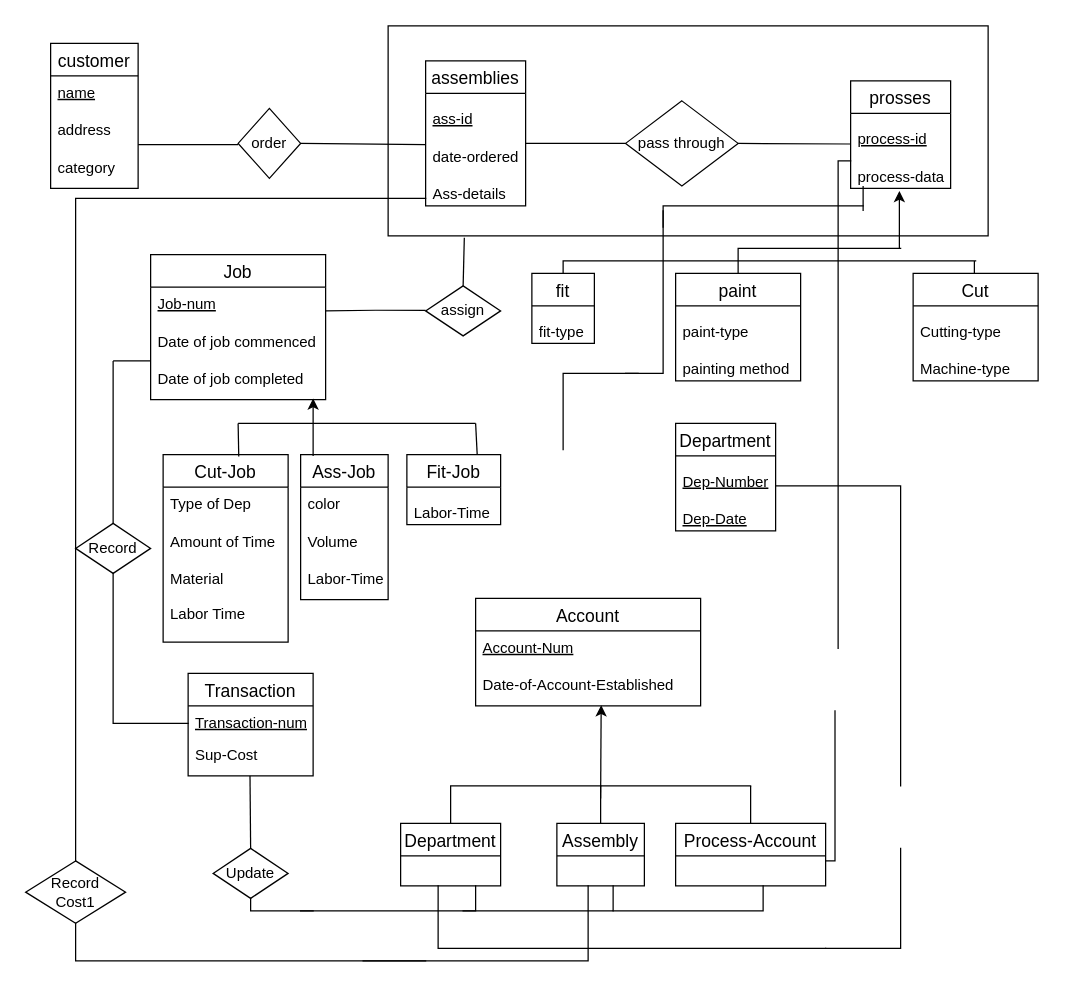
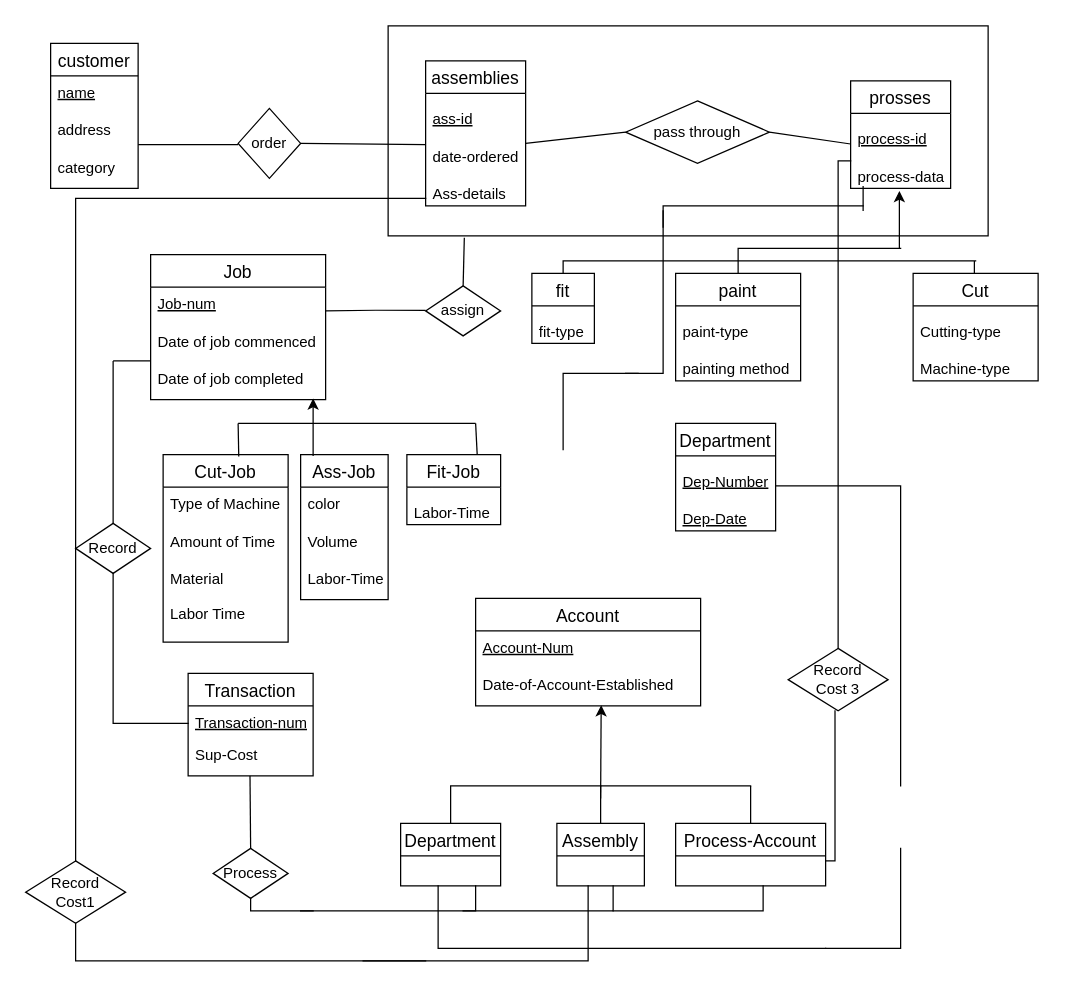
node "pass through": size 113x85 -> 144x63
node "Type of Dep": label "Type of Dep" -> "Type of Machine"
node "Record Cost 3": added
node "Update": label "Update" -> "Process"
